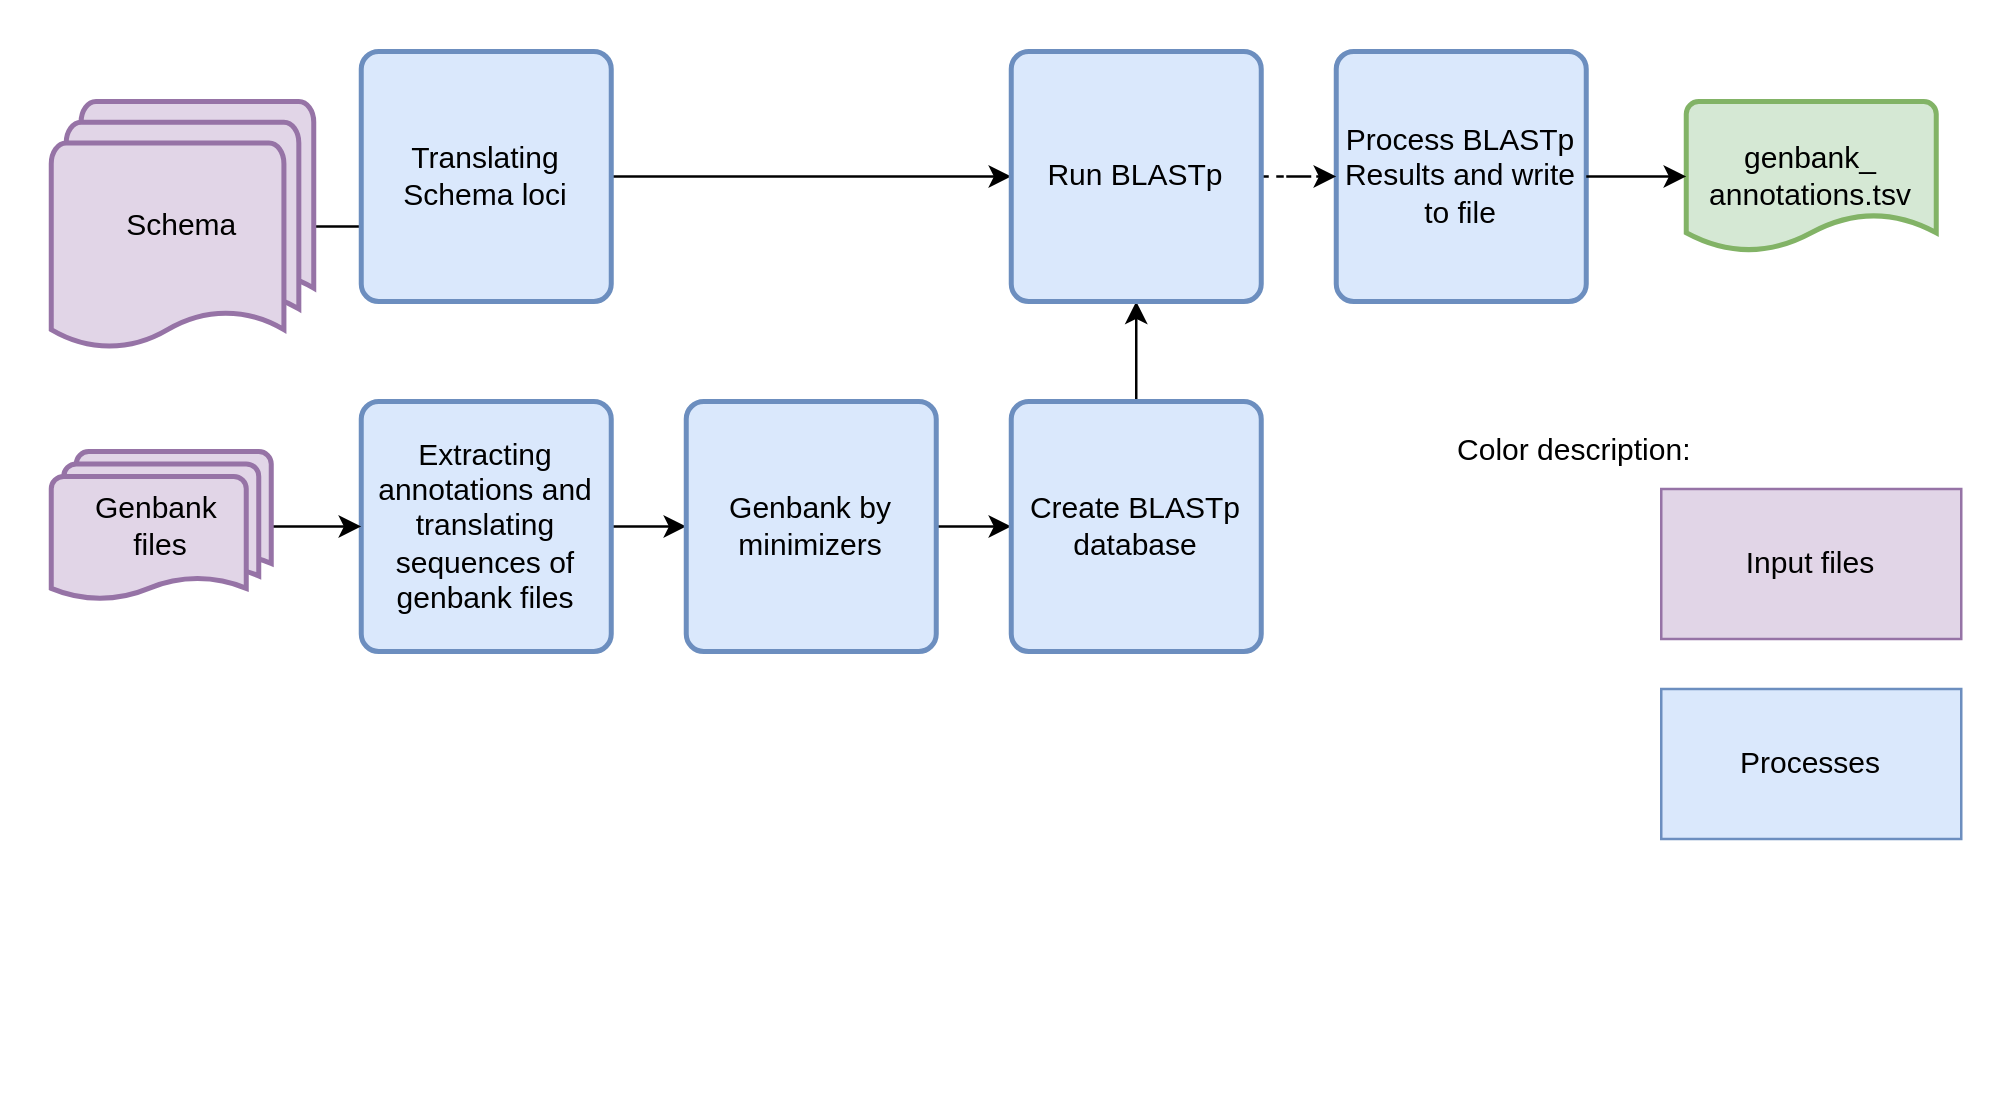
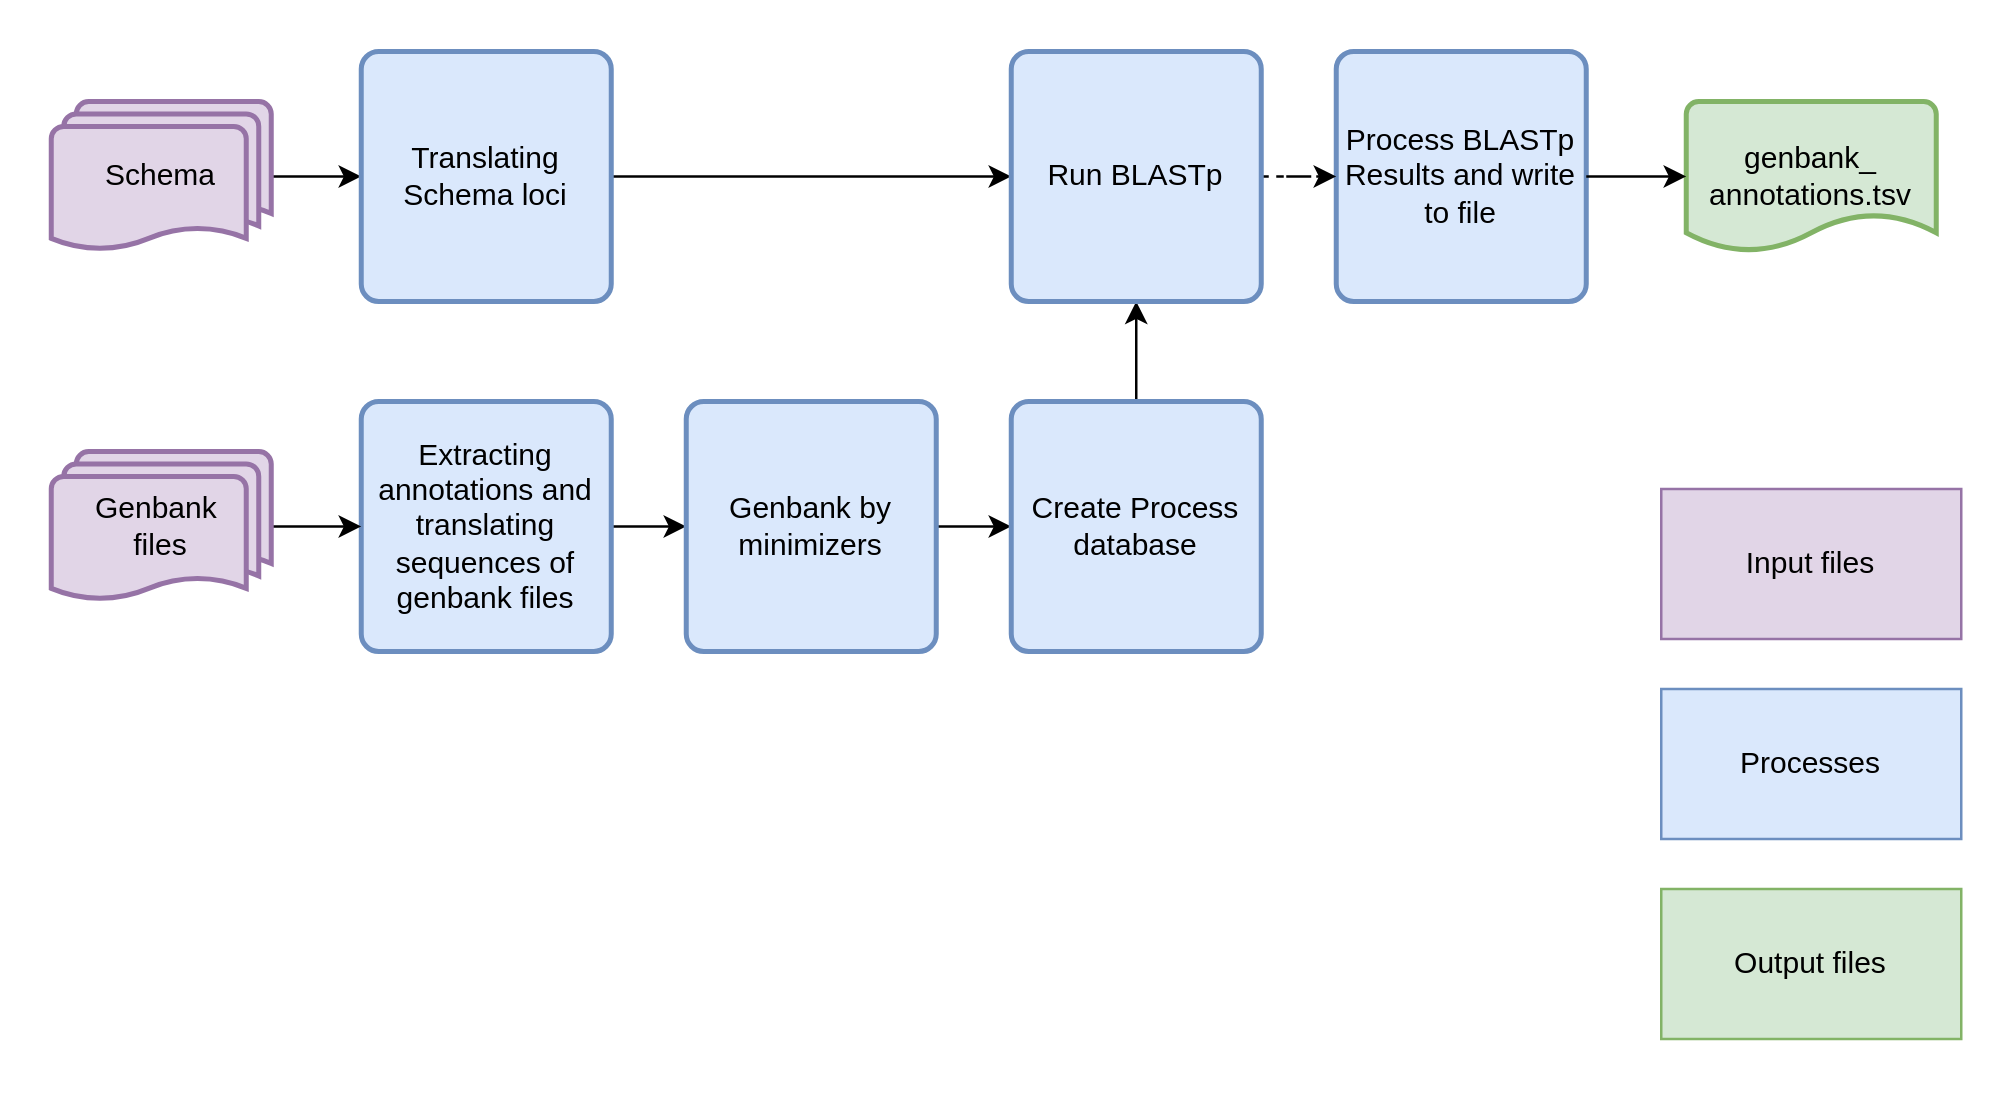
node "Schema": size 263x250 -> 220x150
node "Color description:": removed
node "Create BLASTp database": label "Create BLASTp database" -> "Create Process database"
node "Output files": added
